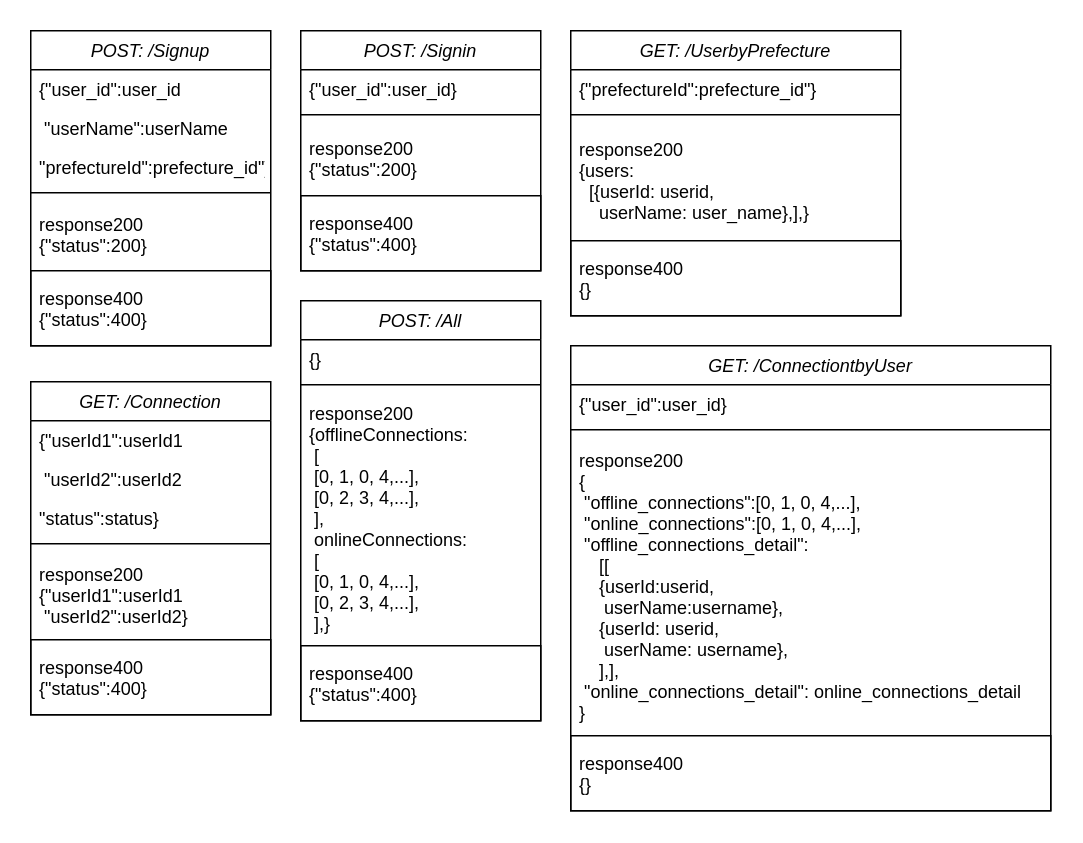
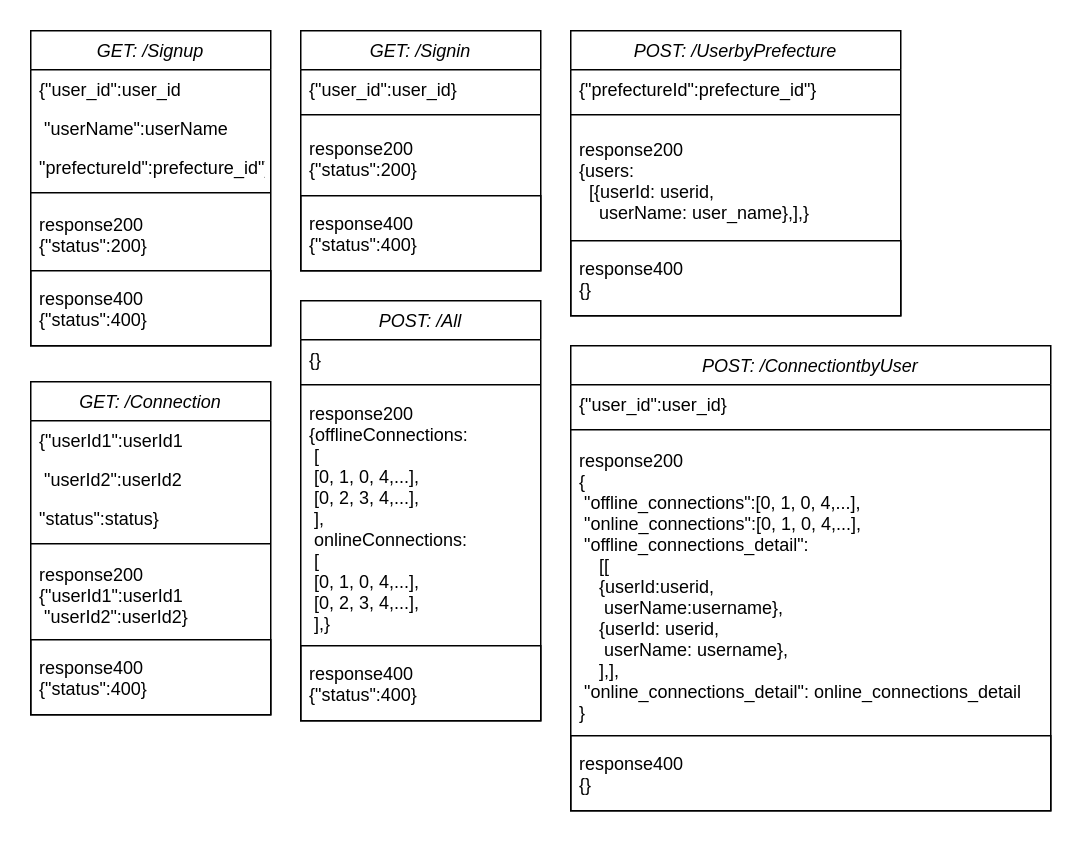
node "POST: /Signup": label "POST: /Signup" -> "GET: /Signup"
node "POST: /Signin": label "POST: /Signin" -> "GET: /Signin"
node "GET: /UserbyPrefecture": label "GET: /UserbyPrefecture" -> "POST: /UserbyPrefecture"
node "GET: /ConnectiontbyUser": label "GET: /ConnectiontbyUser" -> "POST: /ConnectiontbyUser"
